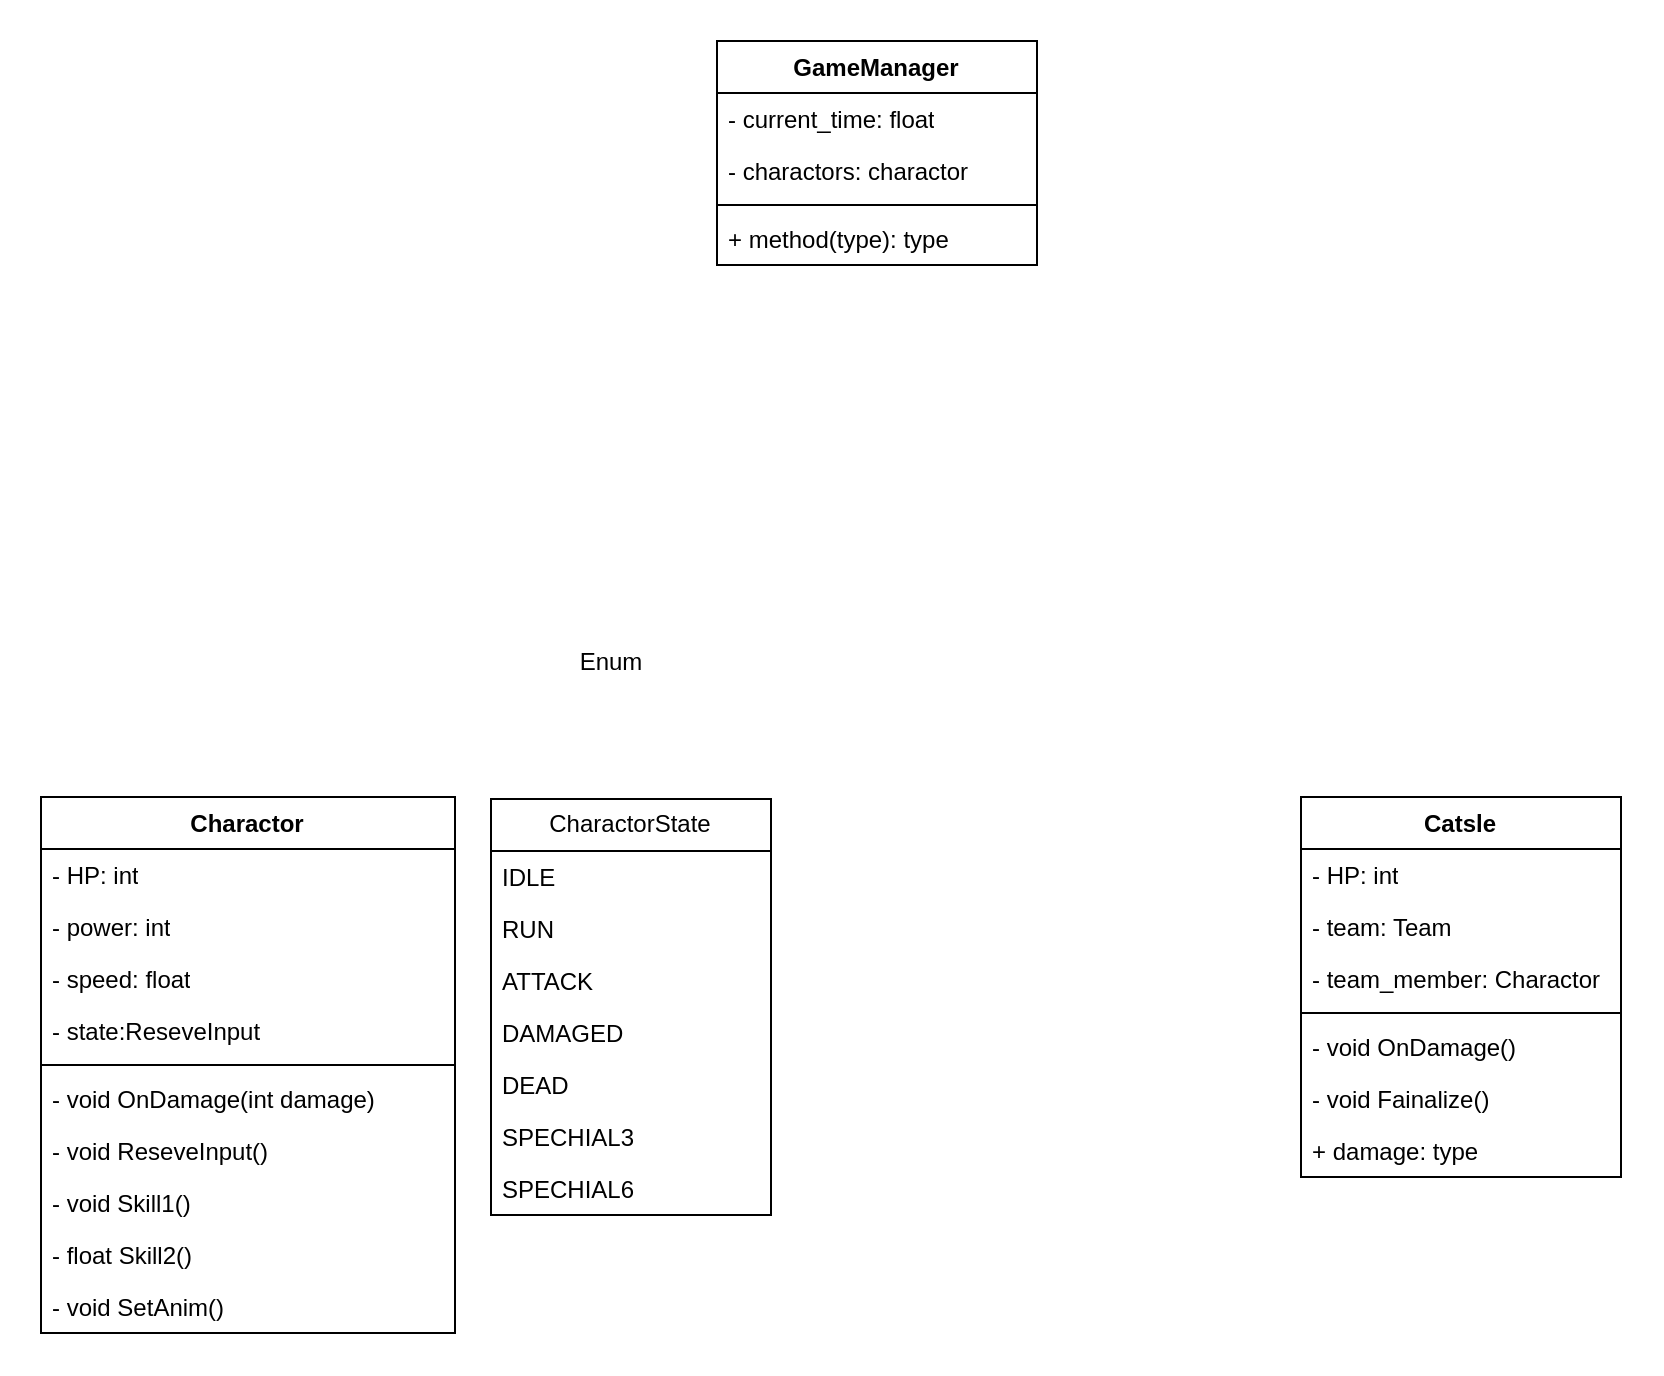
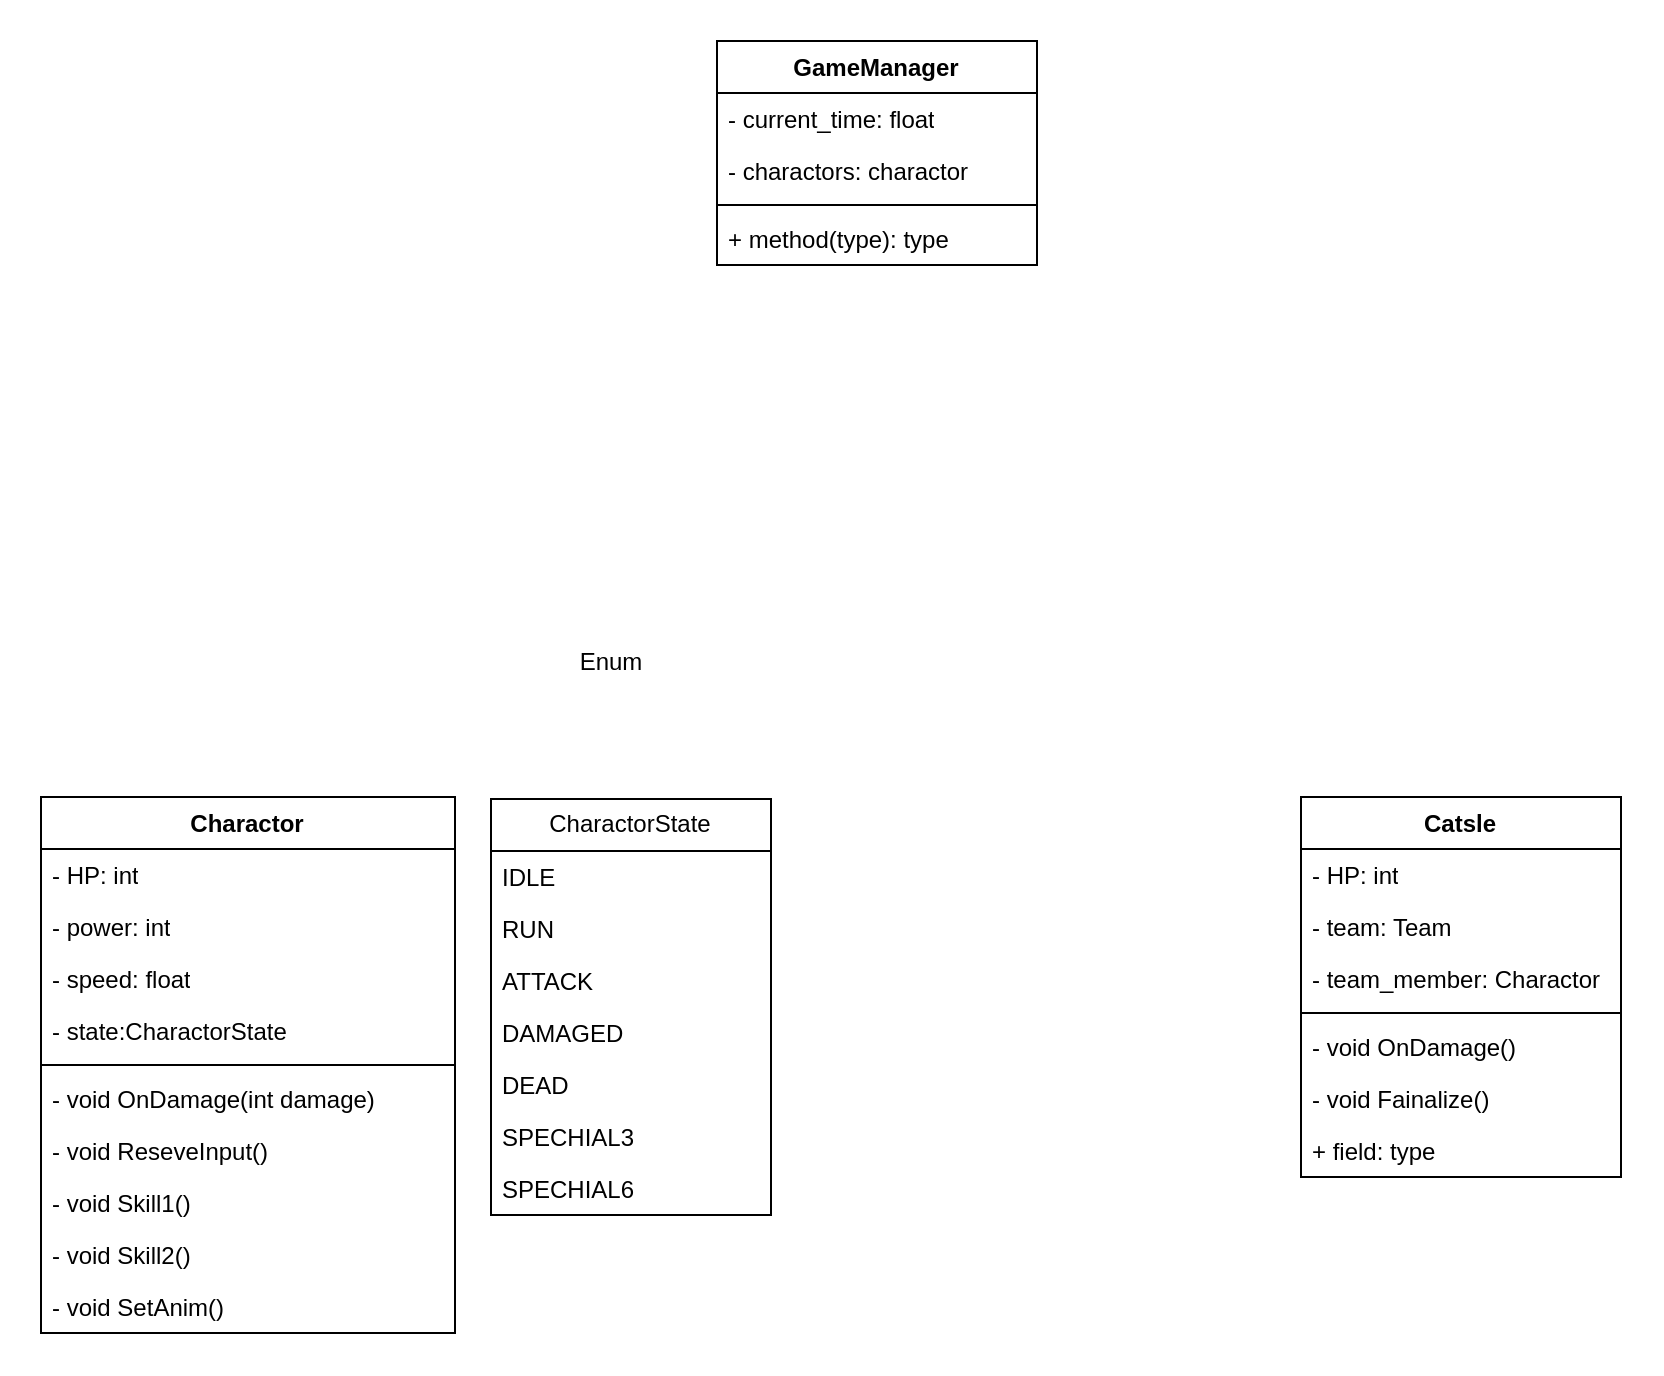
node "- state:ReseveInput": label "- state:ReseveInput" -> "- state:CharactorState"
node "+ damage: type": label "+ damage: type" -> "+ field: type"
node "- float Skill2()": label "- float Skill2()" -> "- void Skill2()"
